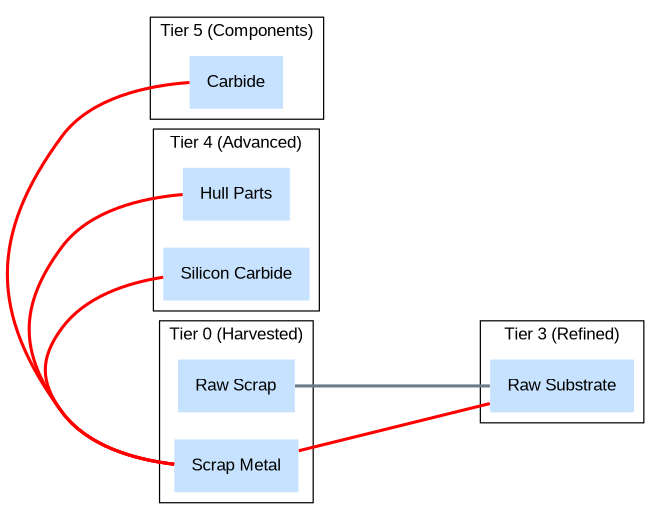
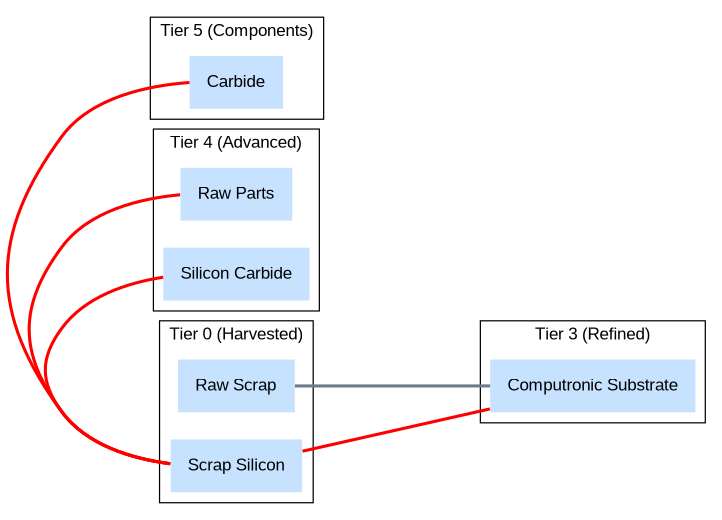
node "Hull Parts": label "Hull Parts" -> "Raw Parts"
node "Raw Substrate": label "Raw Substrate" -> "Computronic Substrate"
node "Scrap Metal": label "Scrap Metal" -> "Scrap Silicon"
